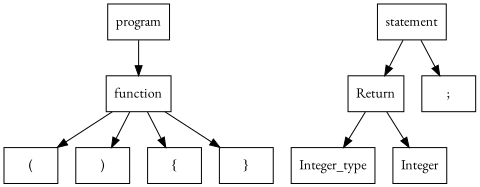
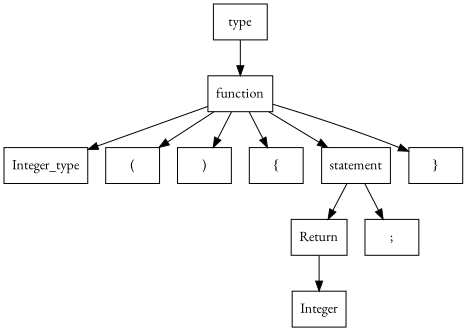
node "program": label "program" -> "type"
edge "Return" -> "Integer_type": now "function" -> "Integer_type"
edge "function" -> "statement": added
